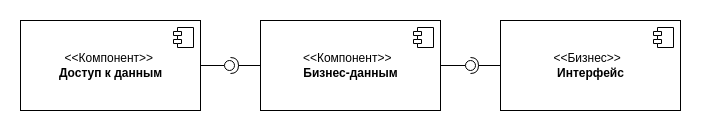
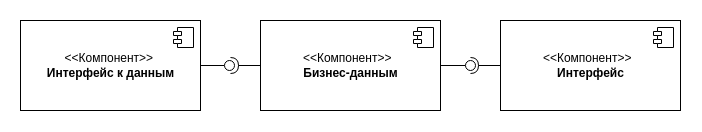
node "<<Компонент>> Доступ к данным": label "<<Компонент>> Доступ к данным" -> "<<Компонент>> Интерфейс к данным"
node "<<Бизнес>> Интерфейс": label "<<Бизнес>> Интерфейс" -> "<<Компонент>> Интерфейс"
